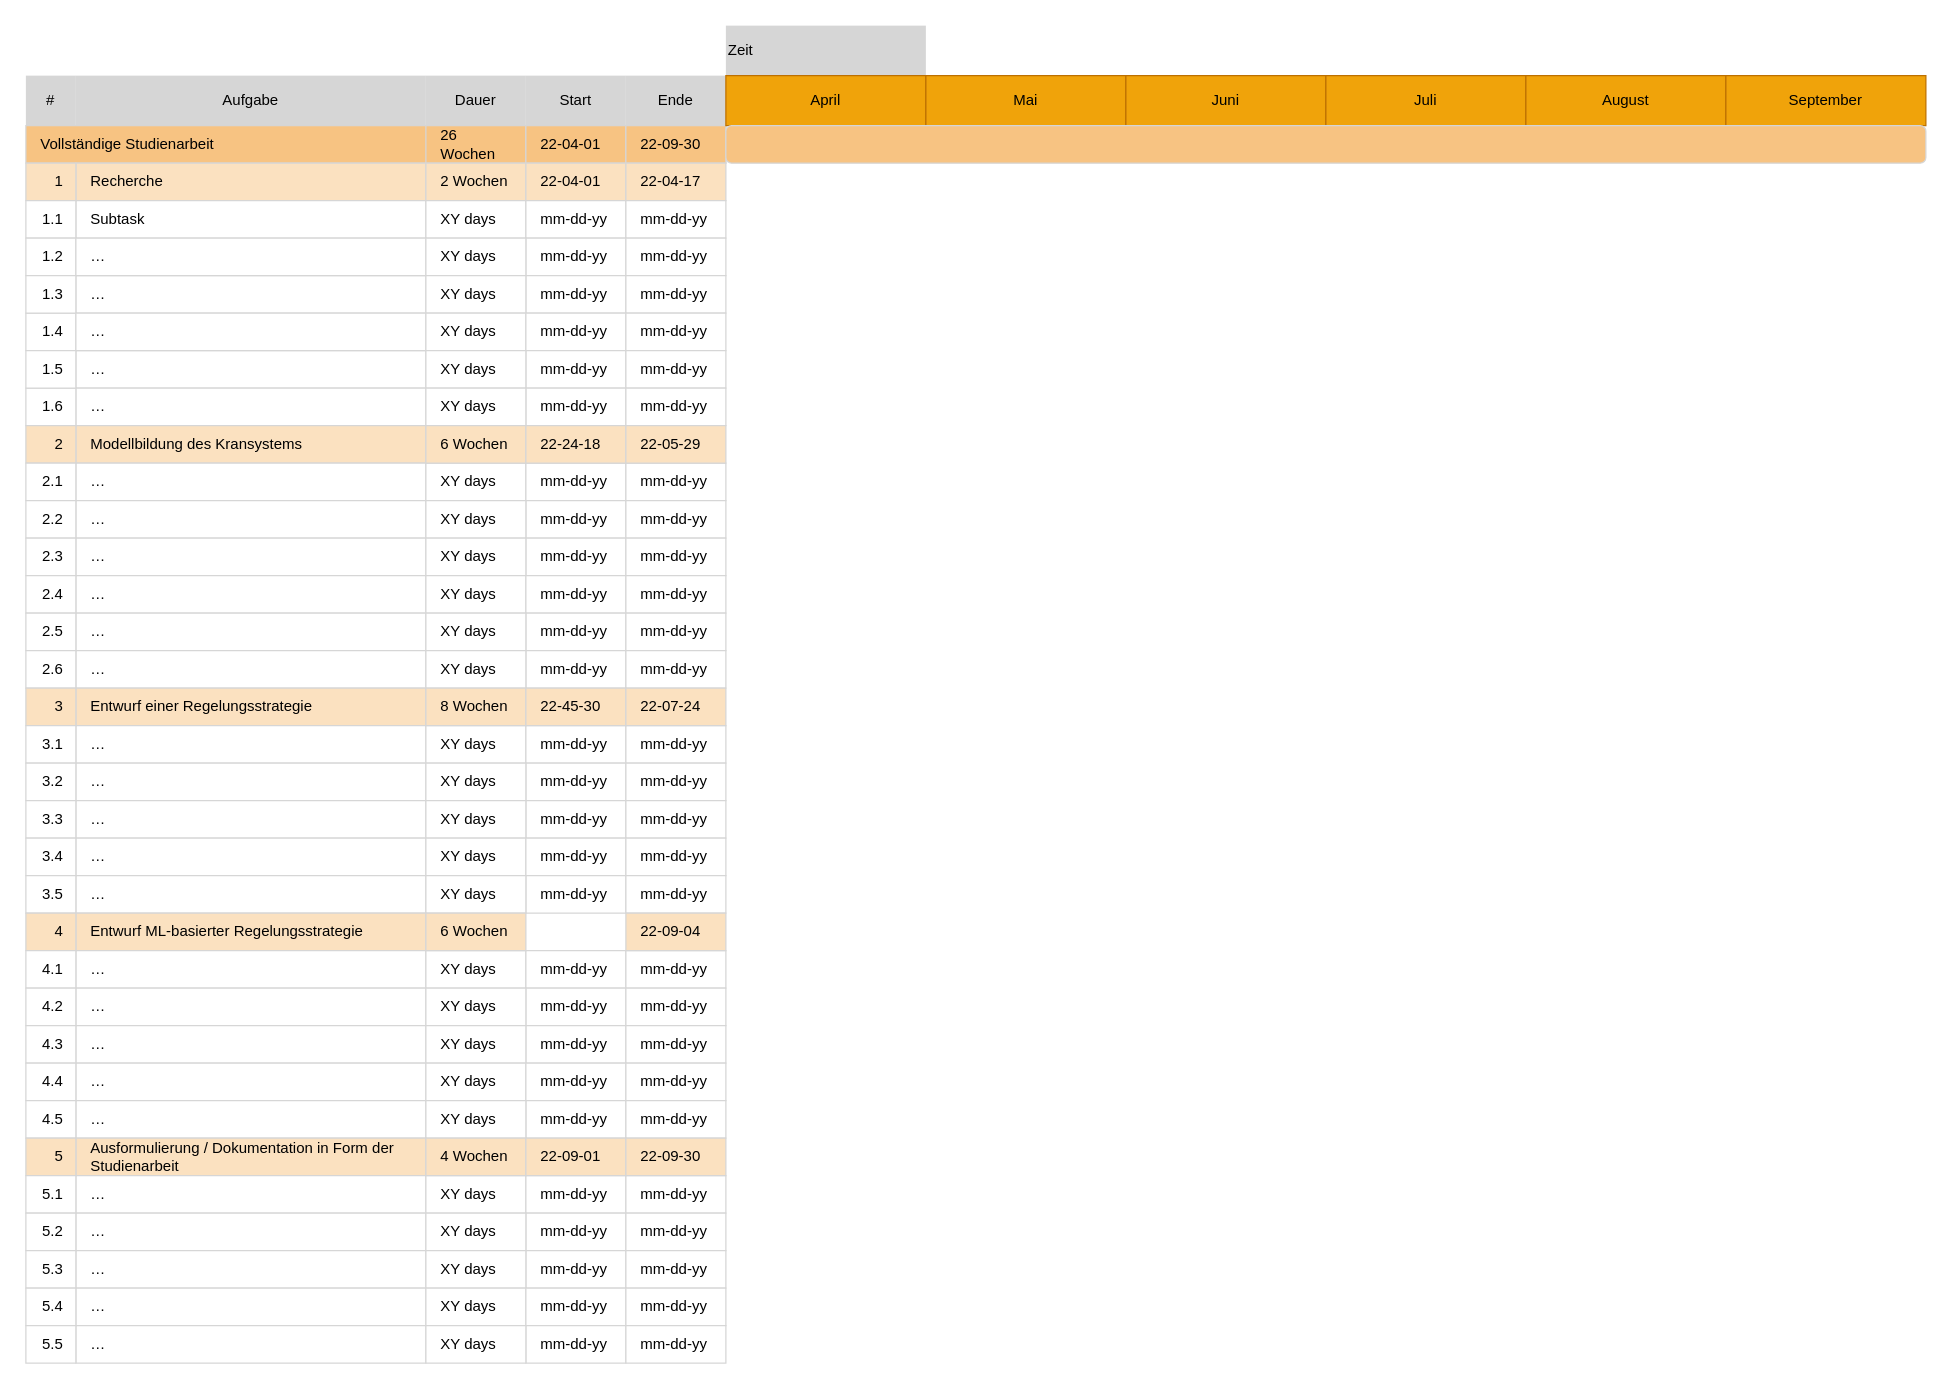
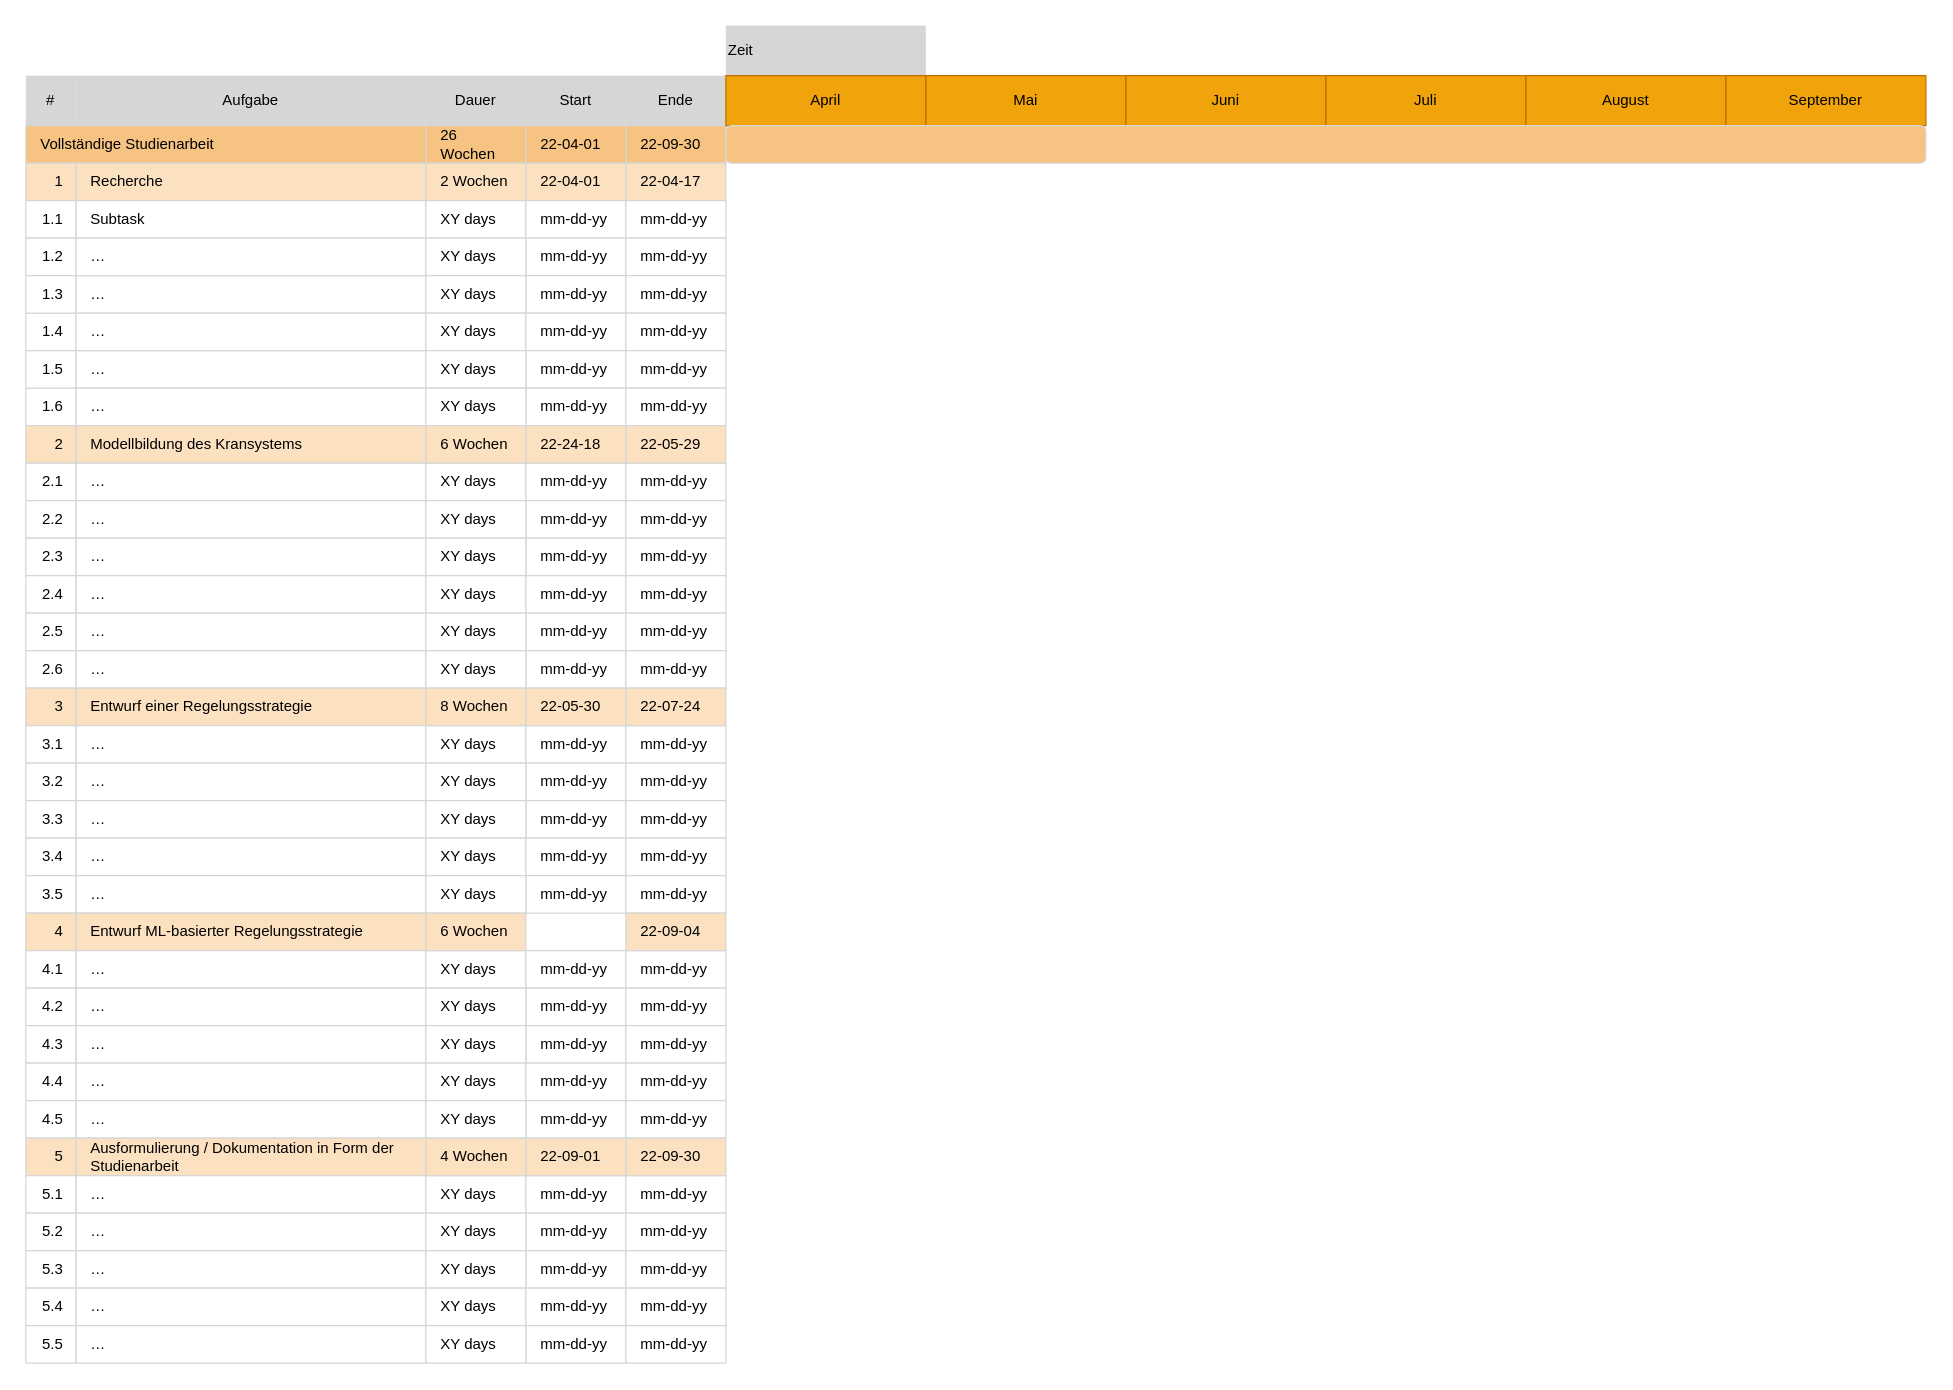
node "22-45-30": label "22-45-30" -> "22-05-30"
